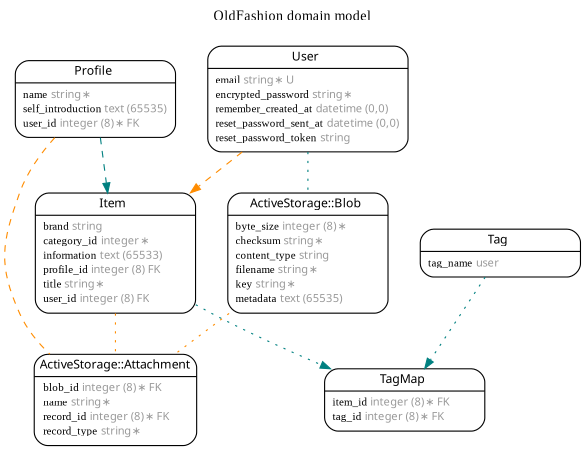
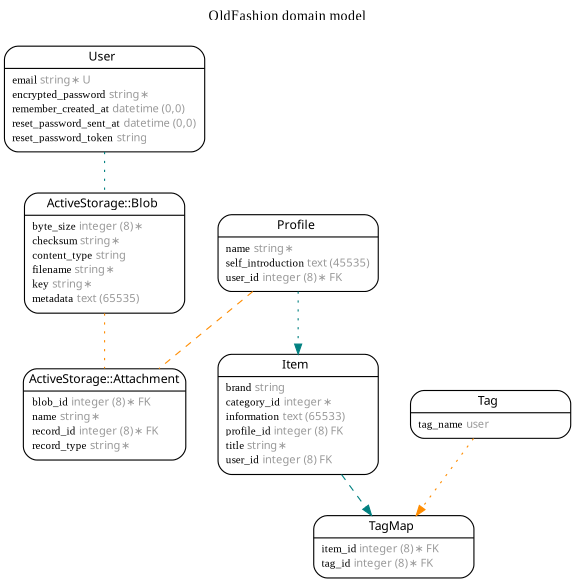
node "Profile": text "text (65535)" -> "text (45535)"
edge "Profile" -- "Item": style dashed -> dotted
edge "User" -- "Item": removed
edge "Tag" -- "TagMap": color teal -> darkorange
edge "Item" -- "ActiveStorage::Attachment": removed
edge "Item" -- "TagMap": style dotted -> dashed
